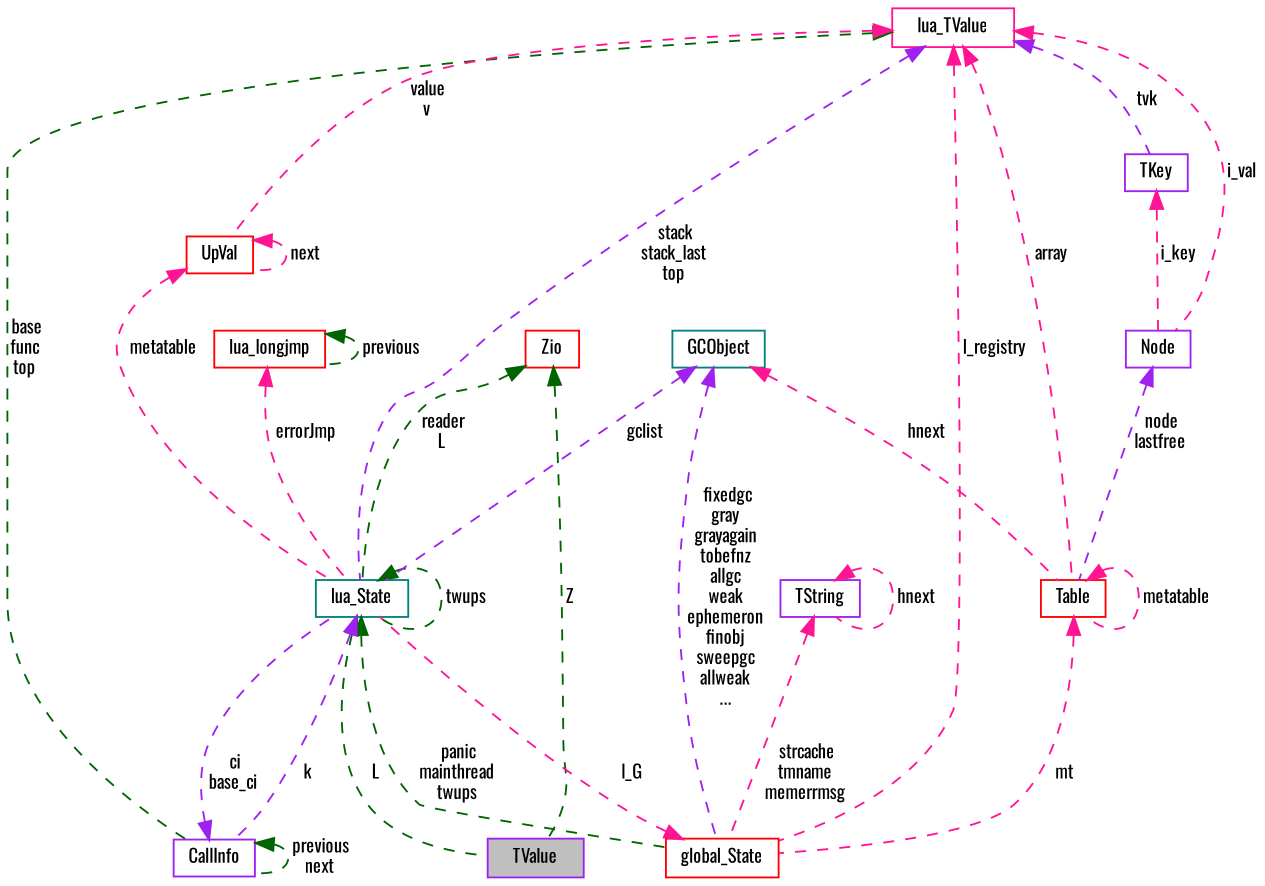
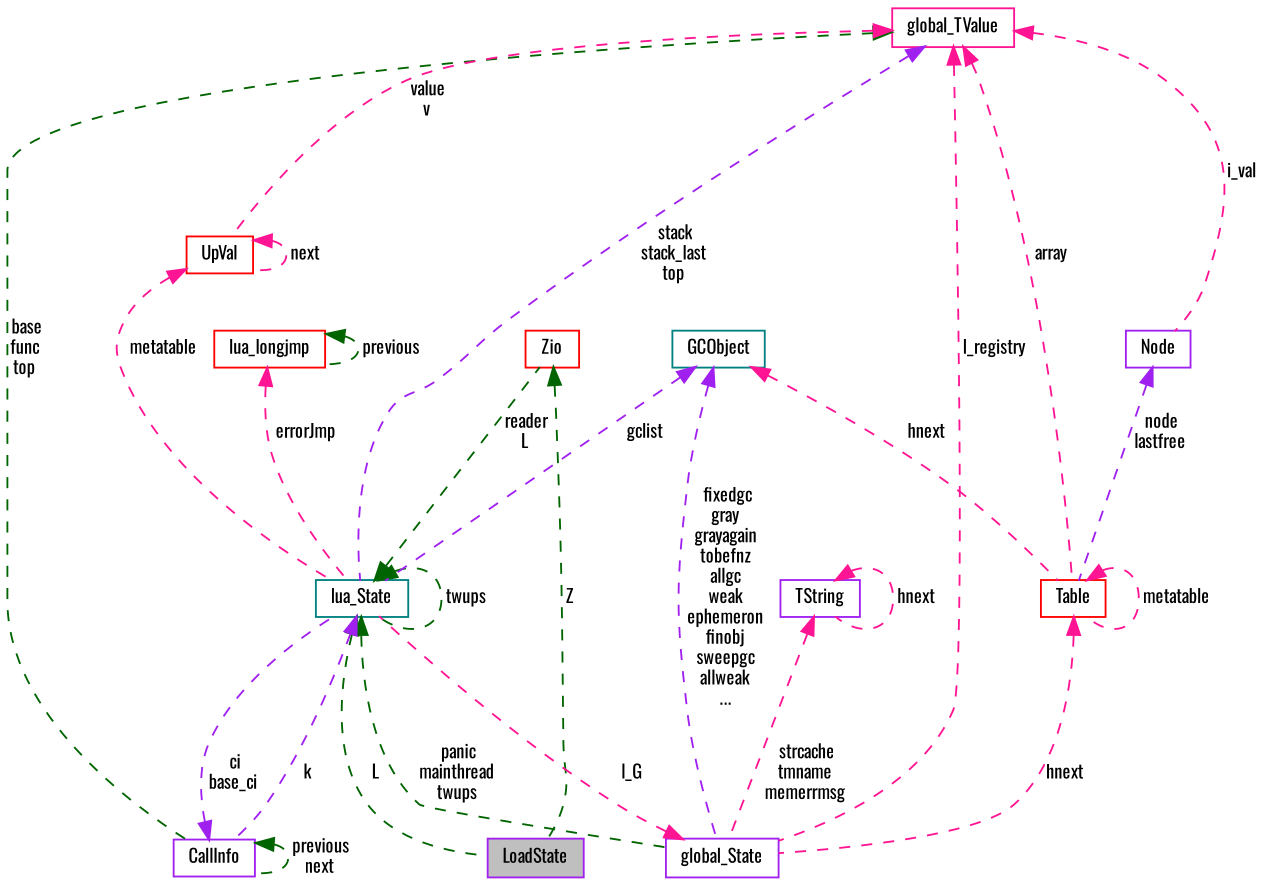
node "lua_TValue": label "lua_TValue" -> "global_TValue"
node "TKey": removed
edge "lua_State" -> "Zio": reversed
edge "global_State" -> "Table": label " mt" -> " hnext"
node "TValue": label "TValue" -> "LoadState"
node "global_State": color red -> purple
